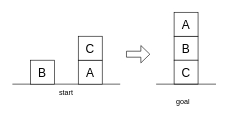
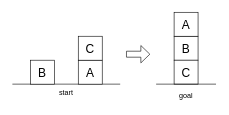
node "goal": moved (183, 99) -> (186, 93)
